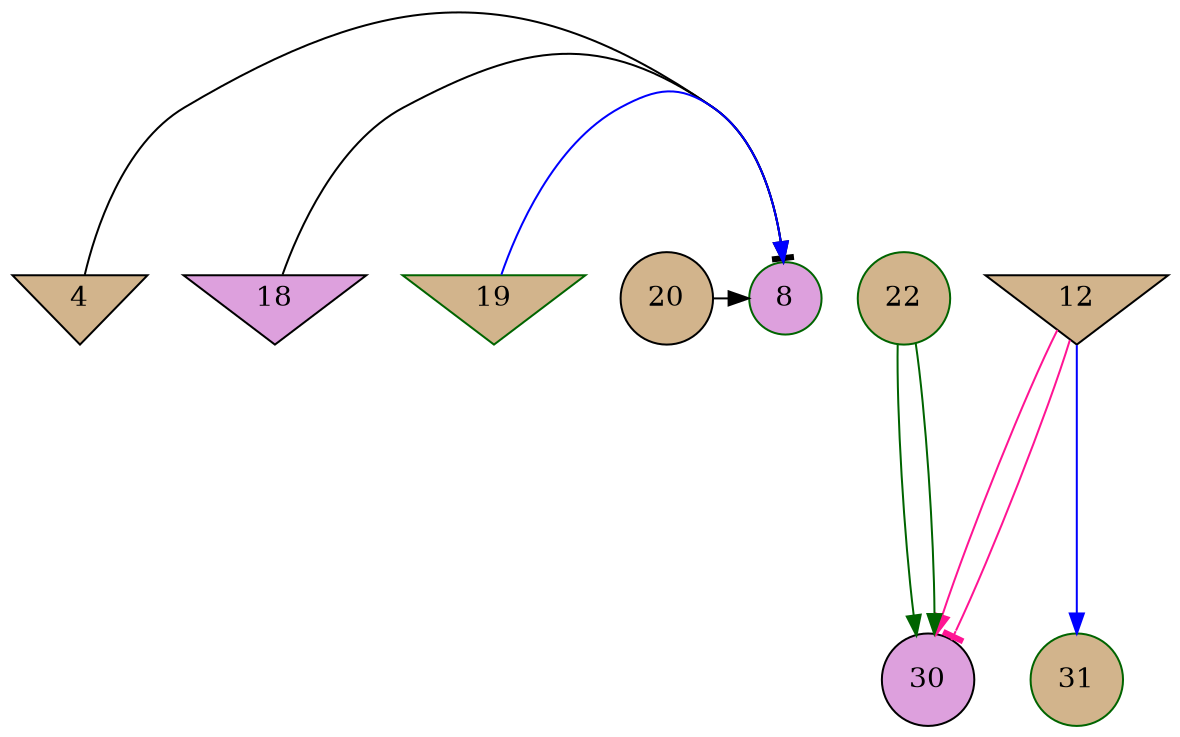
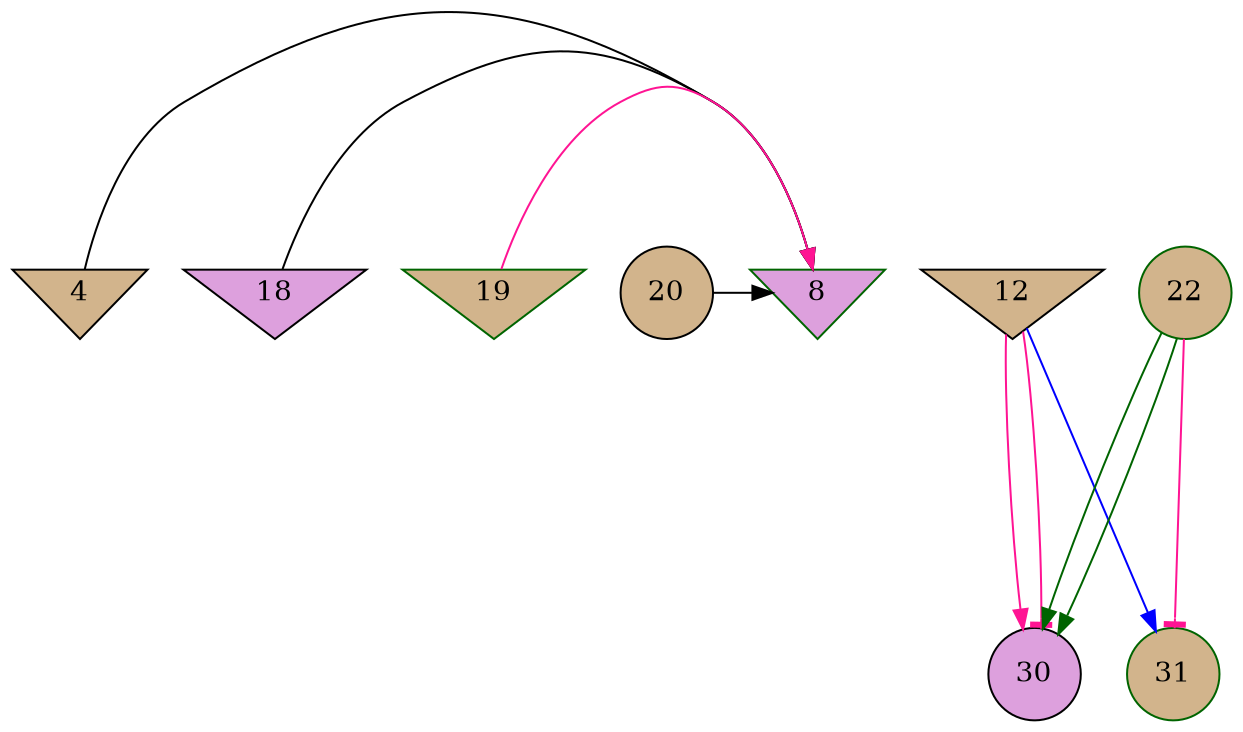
edge "4" -> "8": arrowhead tee -> normal
edge "19" -> "8": color blue -> deeppink
node "8": shape circle -> invtriangle
edge "22" -> "31": added
